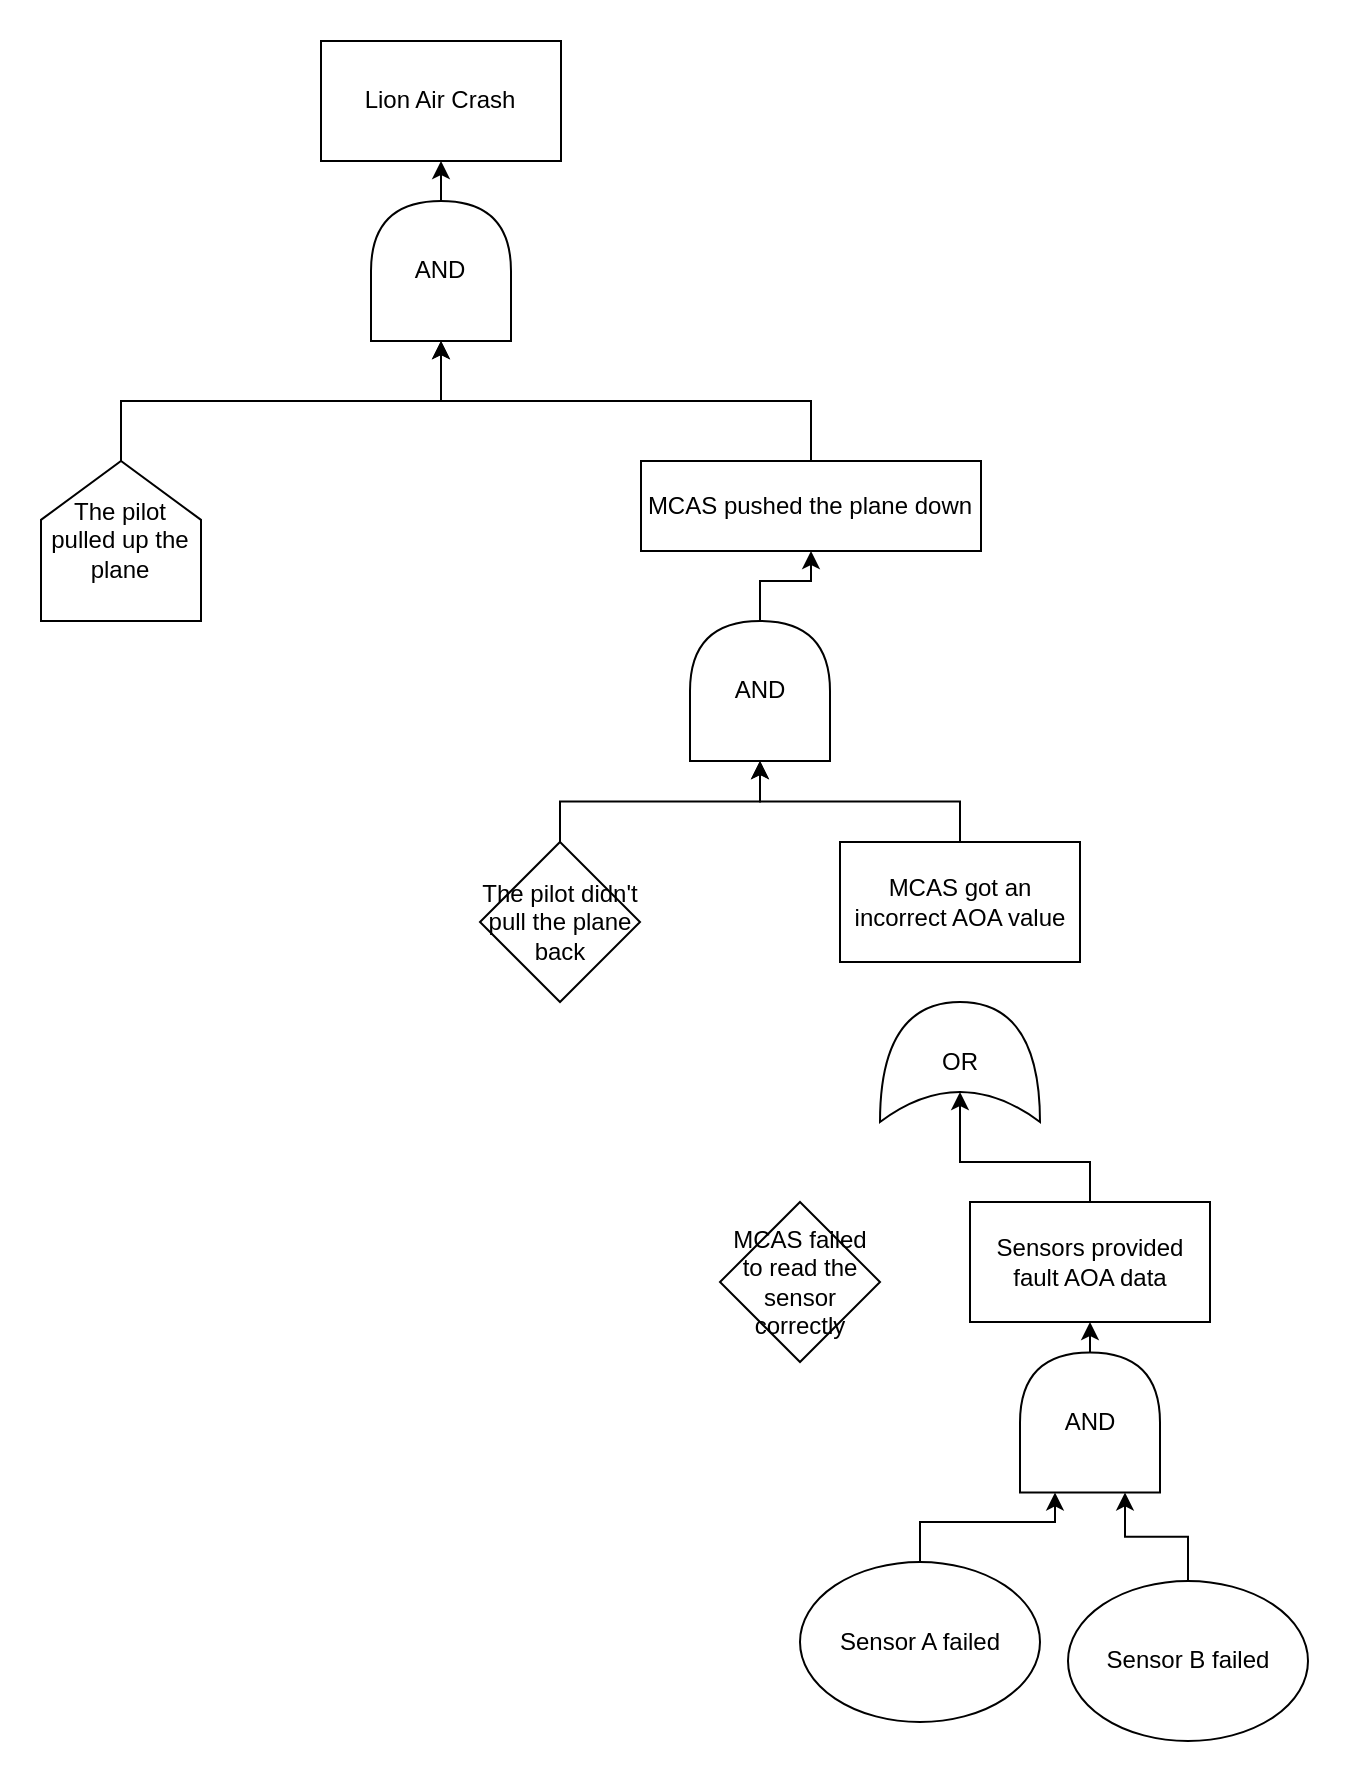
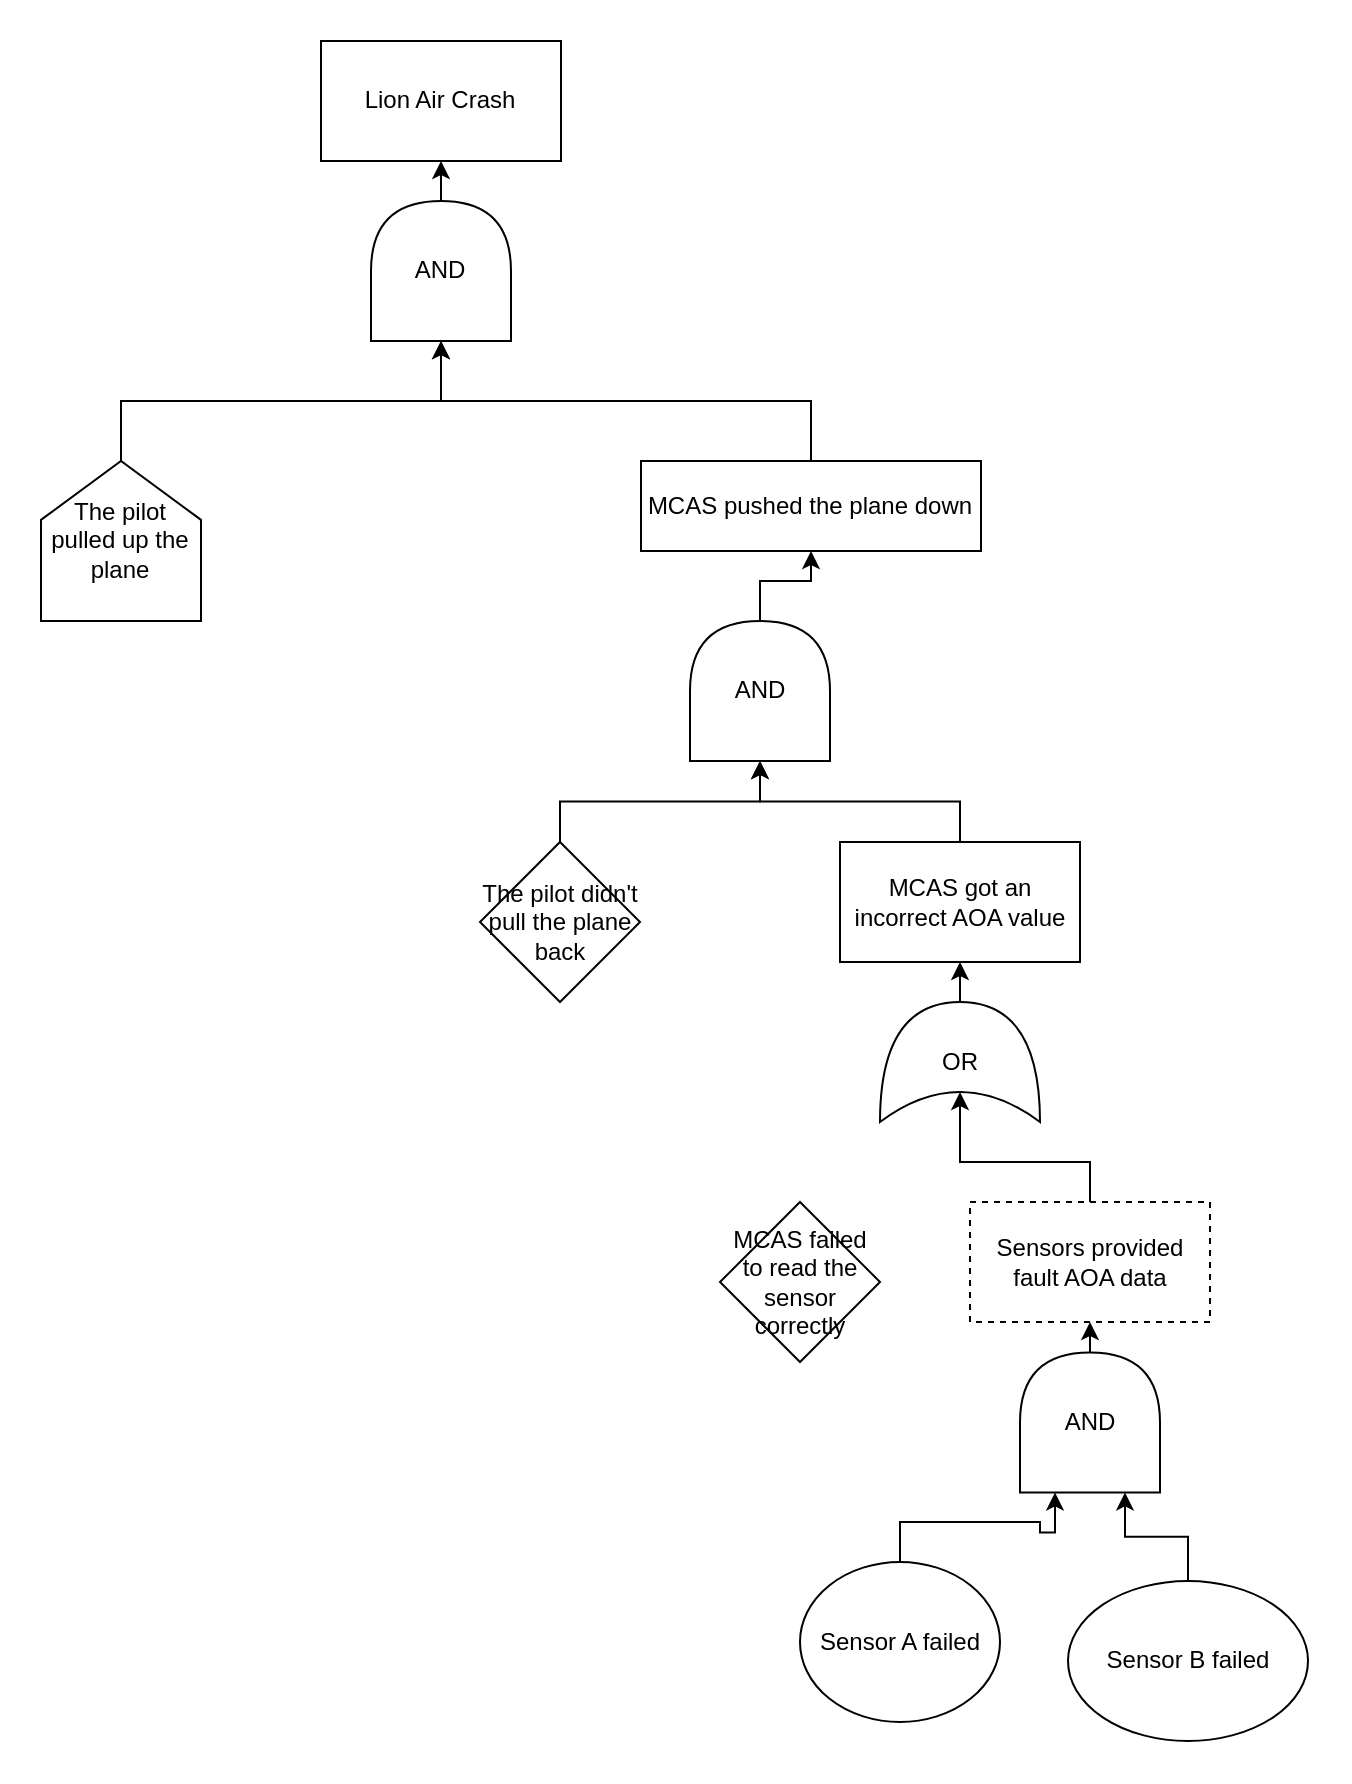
edge "OR" -> "MCAS got an incorrect AOA value": added
node "Sensors provided fault AOA data": style solid -> dashed
node "Sensor A failed": size 240x160 -> 200x160
